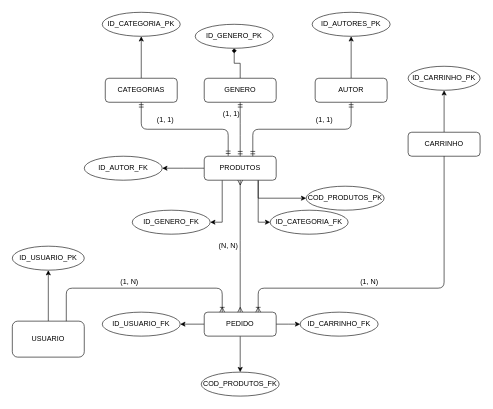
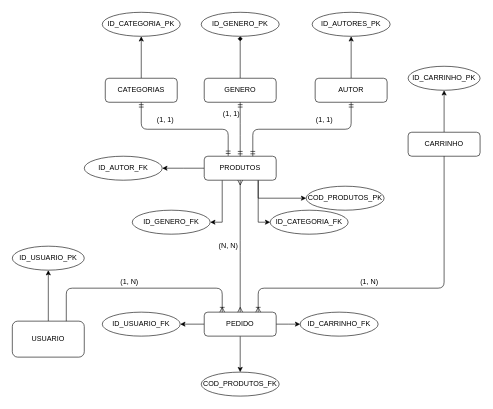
node "ID_GENERO_PK": moved (234, 36) -> (240, 24)
